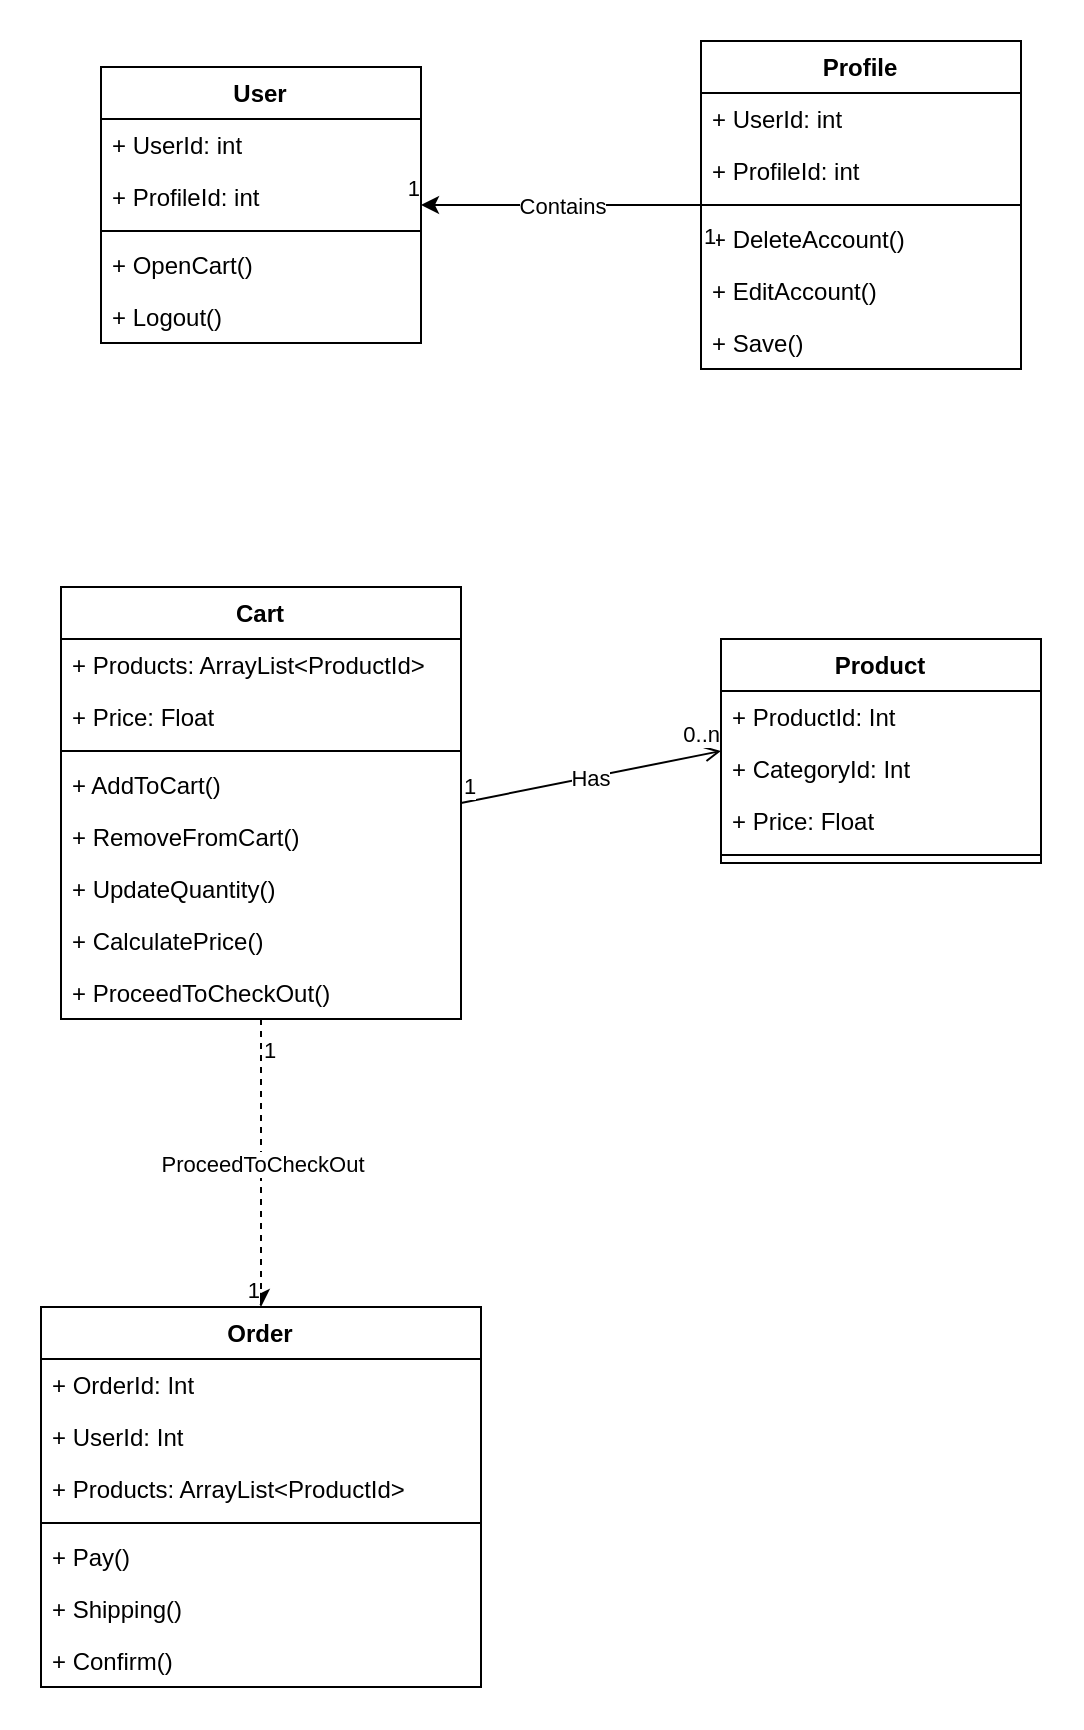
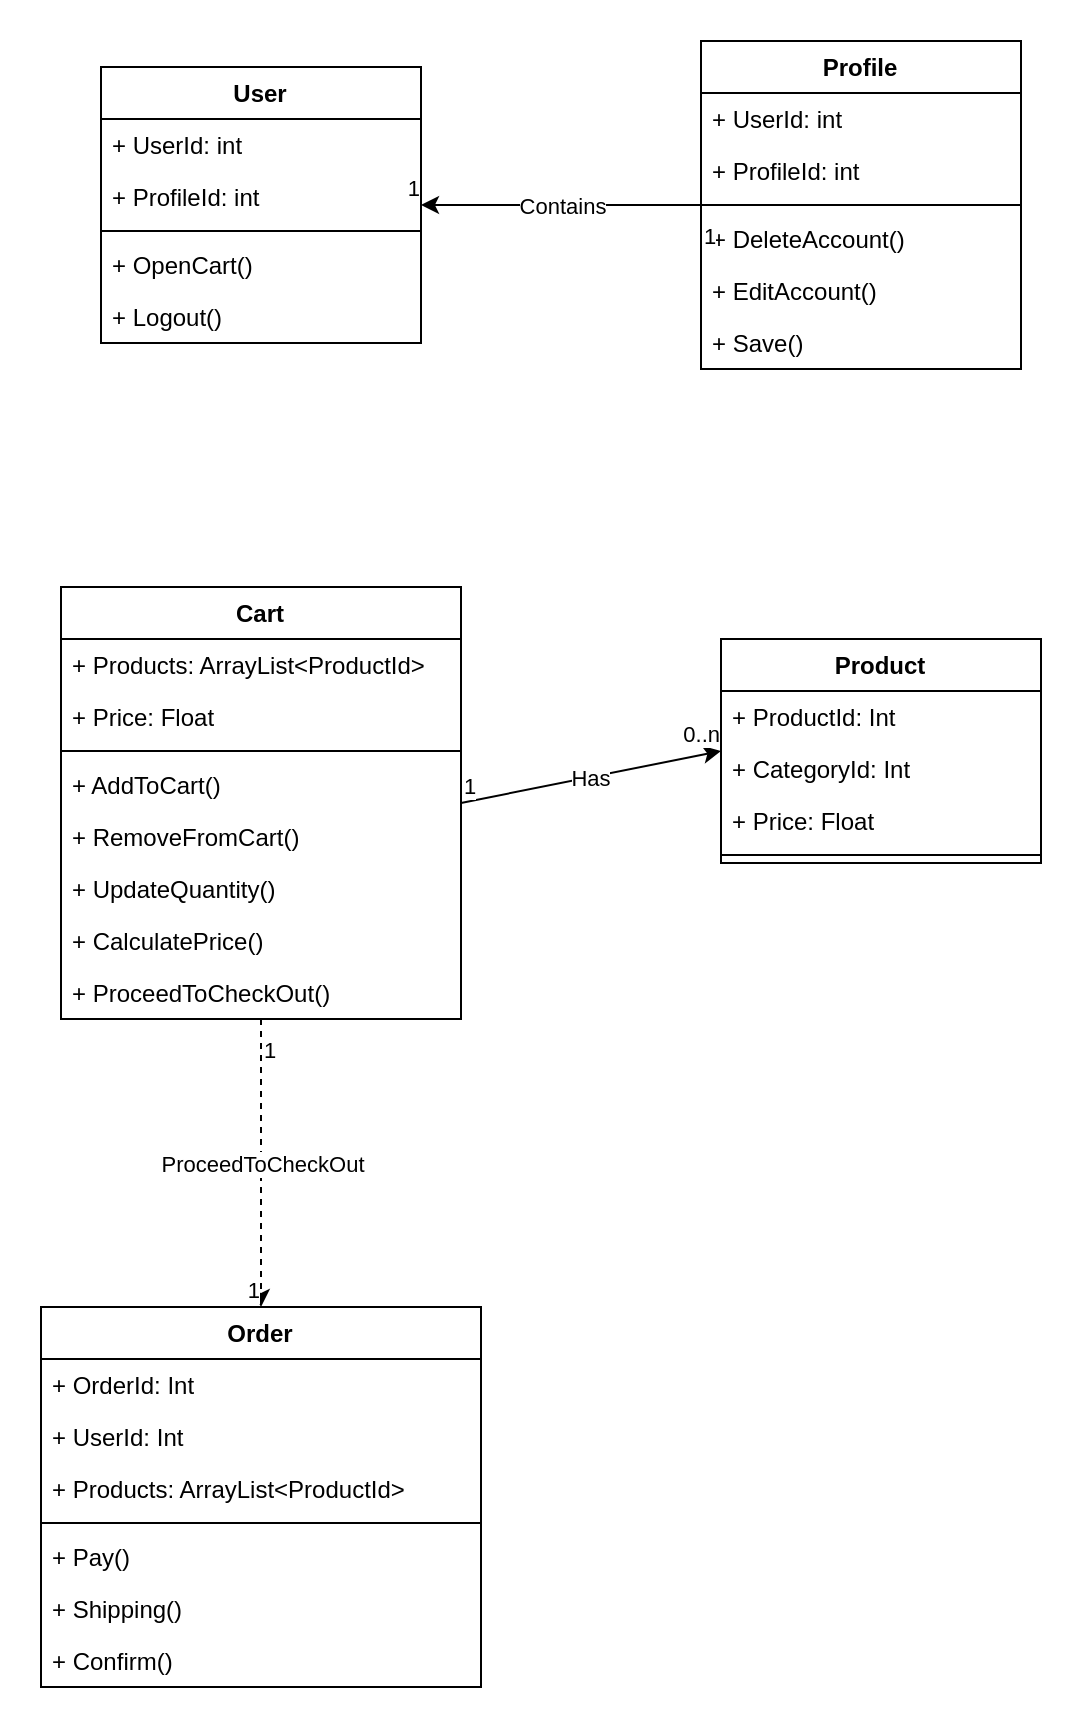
edge "Cart" -> "Product": arrowhead open -> classic
